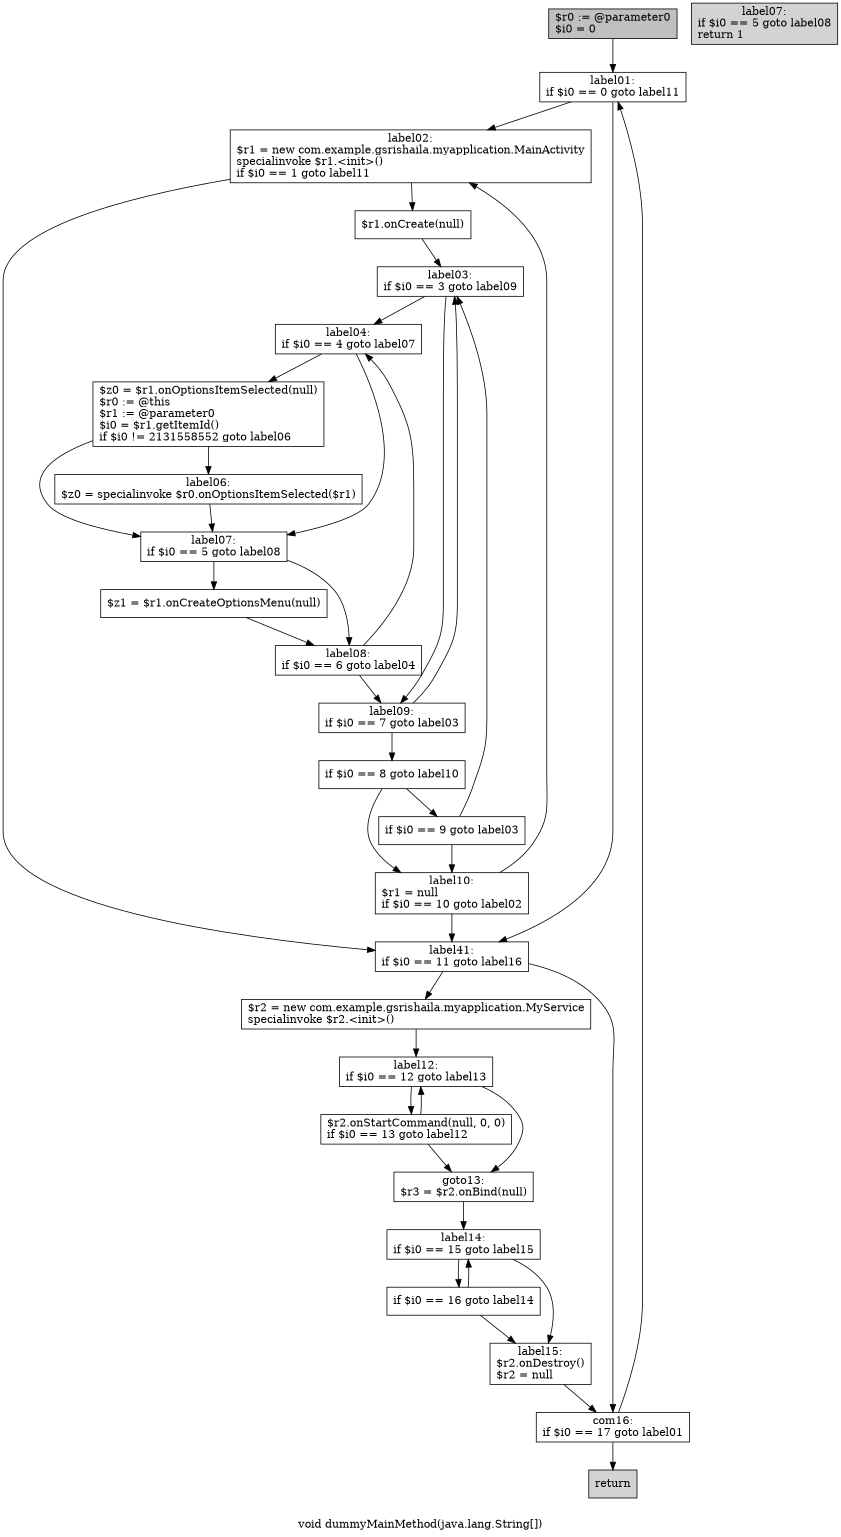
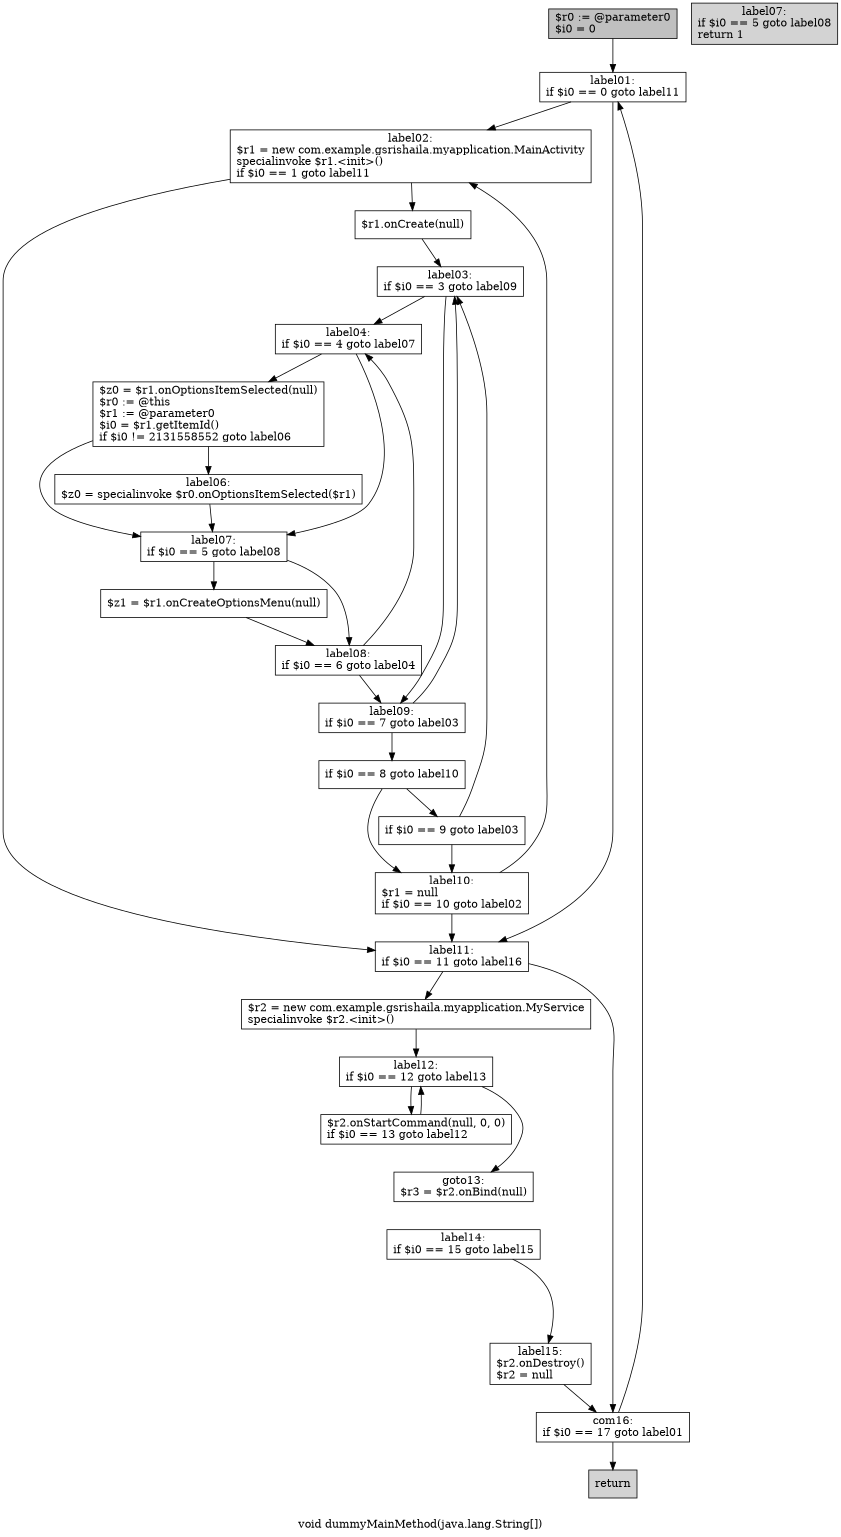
node "label41: if $i0 == 11 goto label16": label "label41: if $i0 == 11 goto label16" -> "label11: if $i0 == 11 goto label16"
edge "$r2.onStartCommand(null, 0, 0) if $i0 == 13 goto label12" -> "goto13: $r3 = $r2.onBind(null)": removed
edge "goto13: $r3 = $r2.onBind(null)" -> "label14: if $i0 == 15 goto label15": removed
node "if $i0 == 16 goto label14": removed
